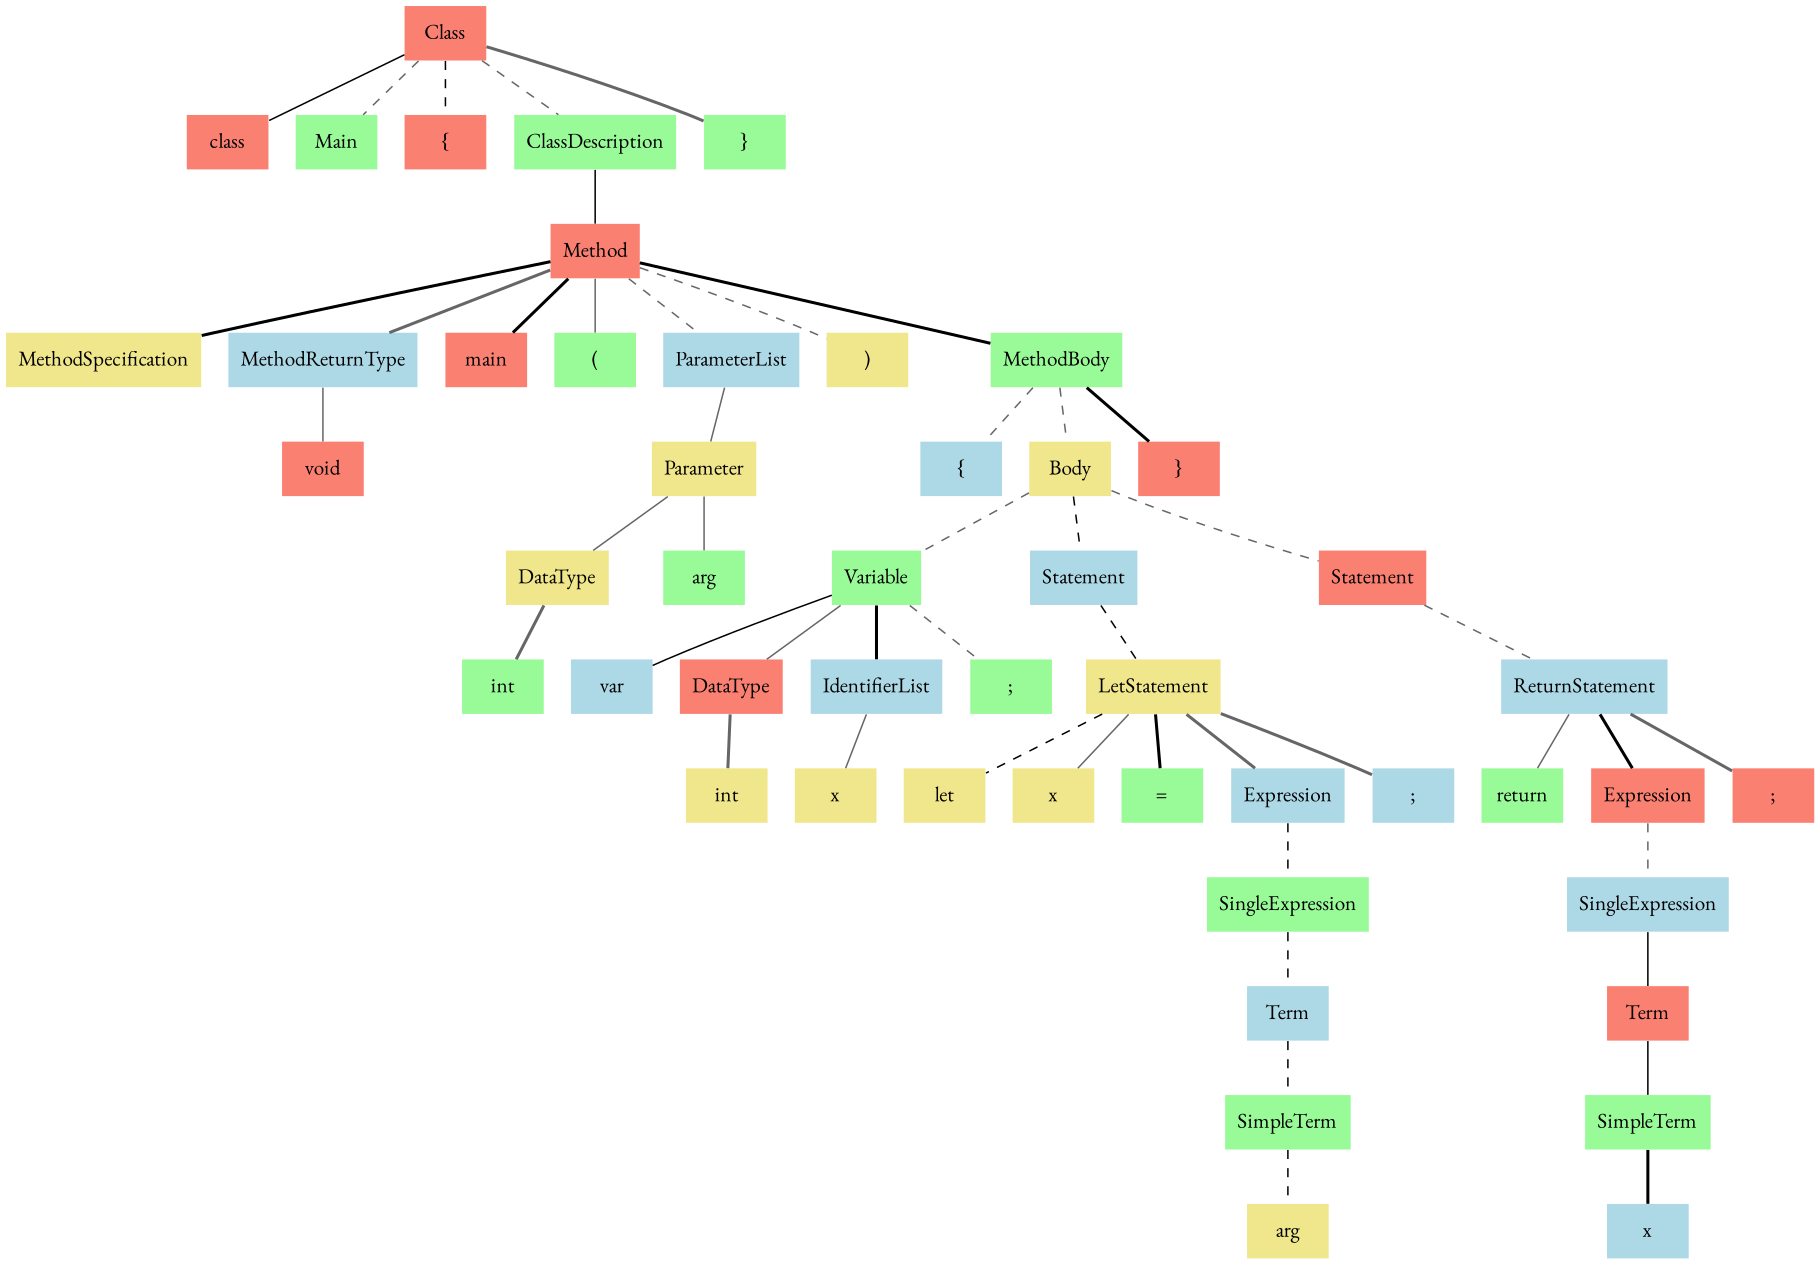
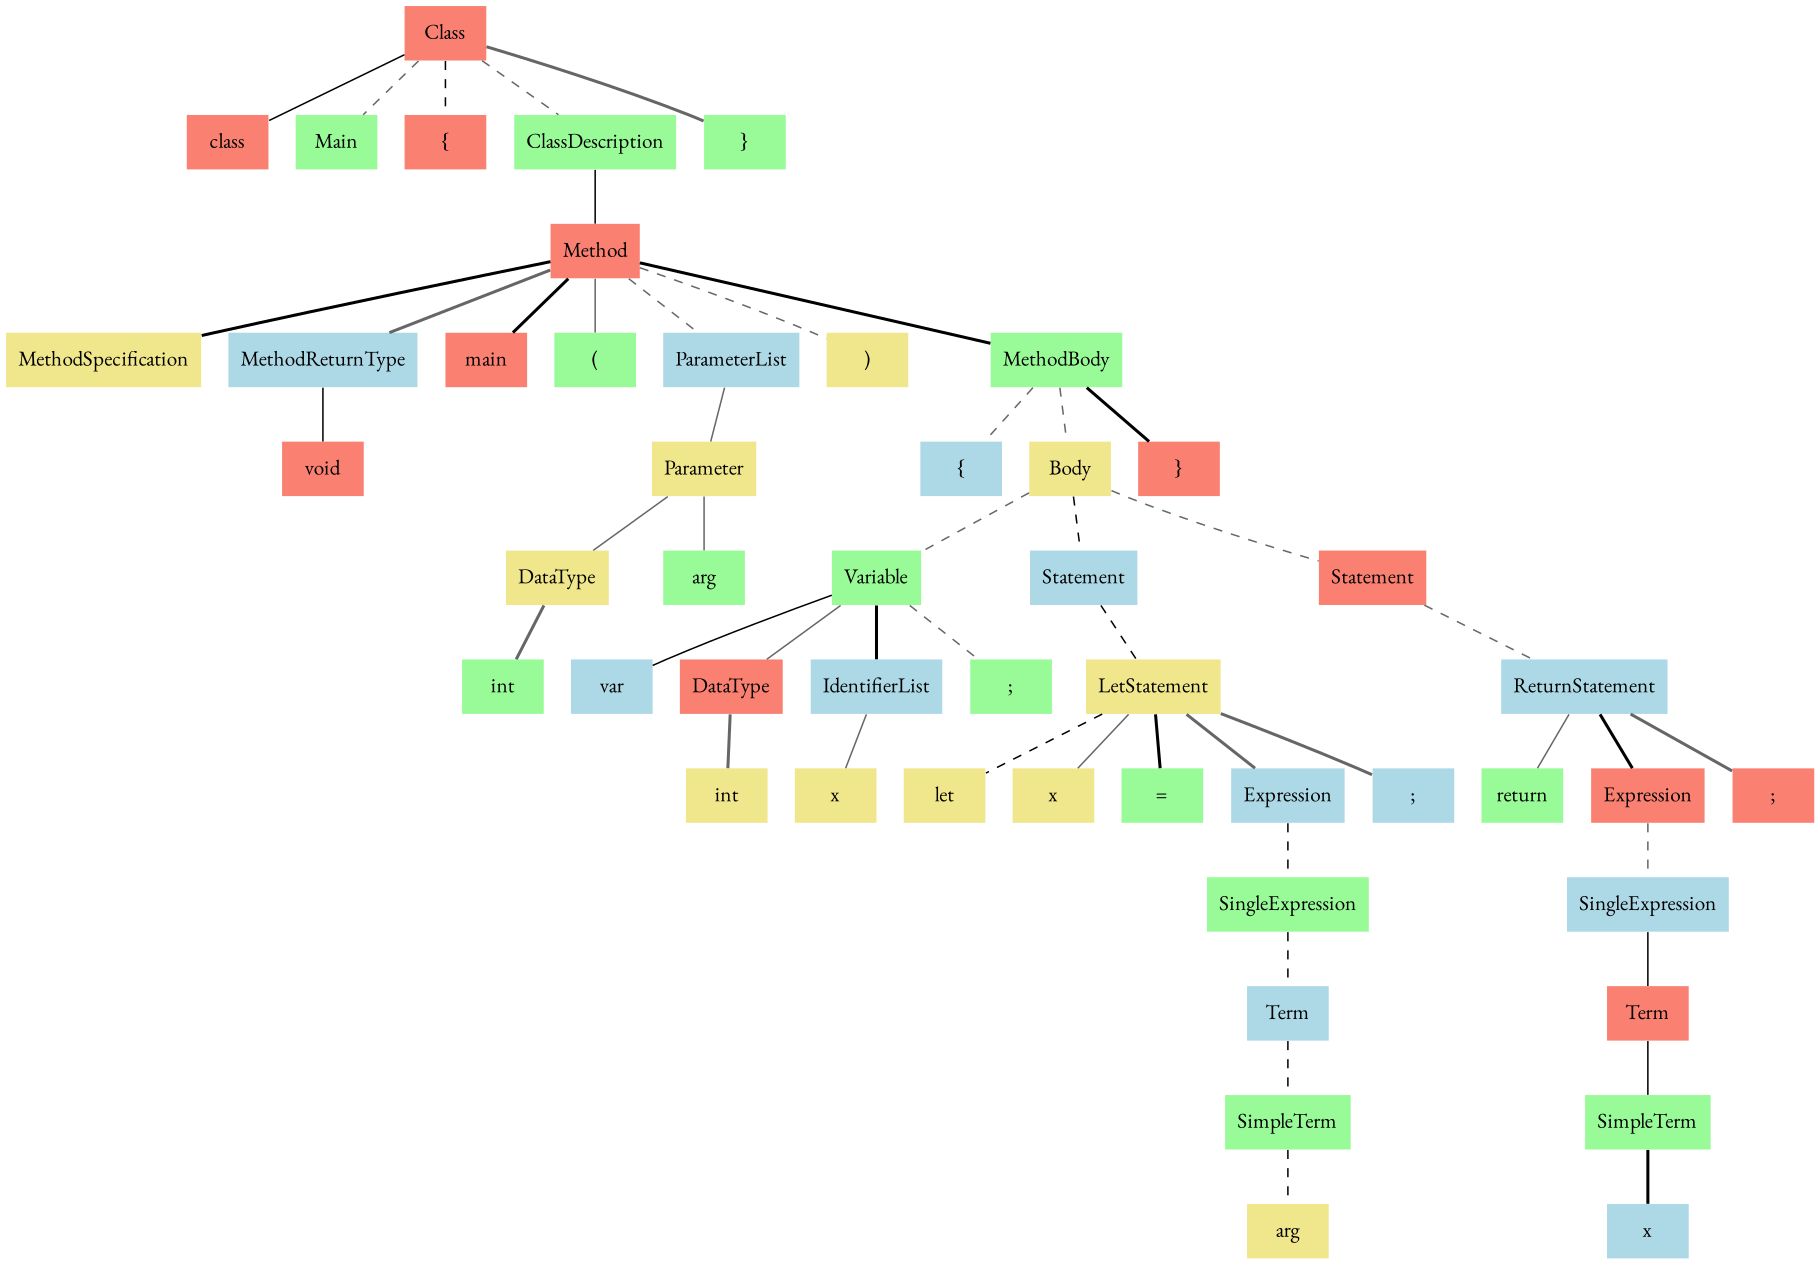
edge "MethodReturnType" -- "void": color gray40 -> black
